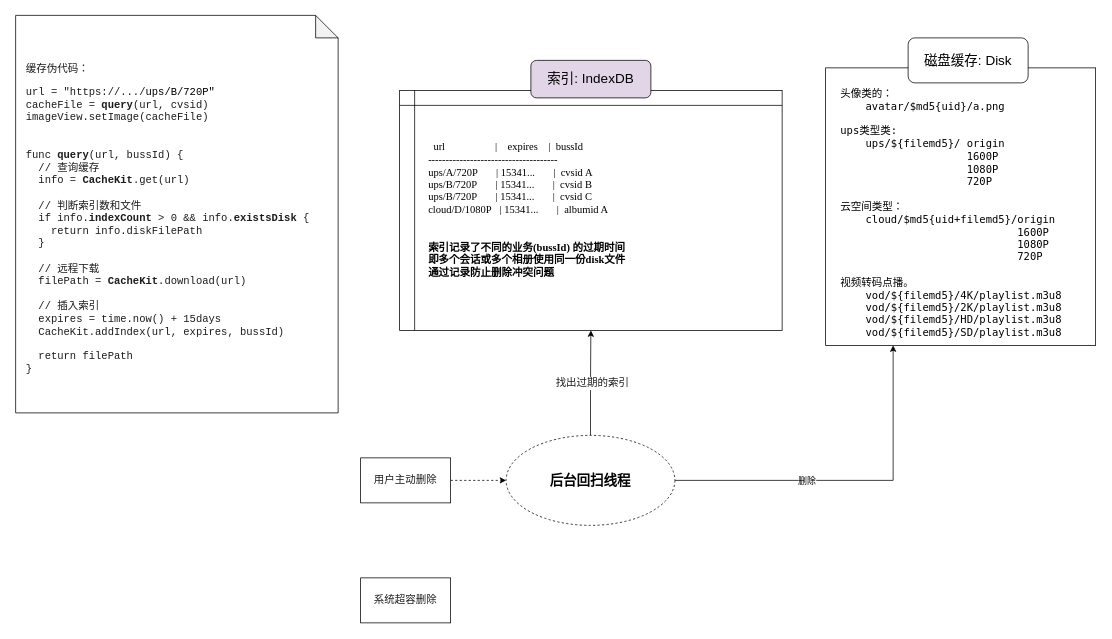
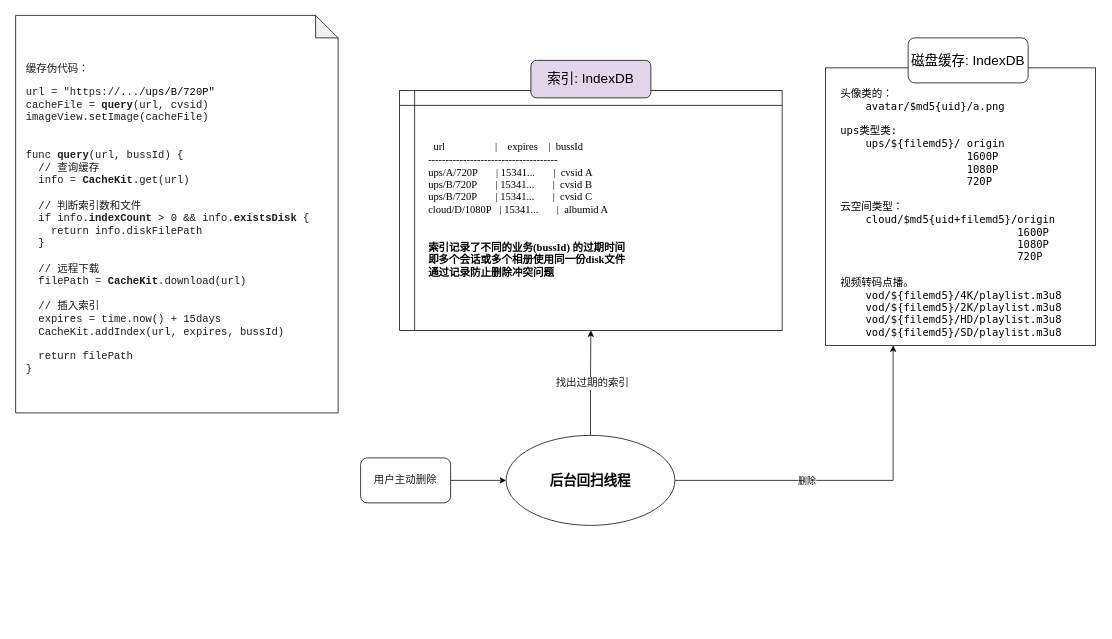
node "磁盘缓存: Disk": label "磁盘缓存: Disk" -> "磁盘缓存: IndexDB"
node "用户主动删除": shape rectangle -> rounded rectangle
edge "用户主动删除" -> "后台回扫线程": style dashed -> solid
node "后台回扫线程": style dashed -> solid
node "系统超容删除": removed
